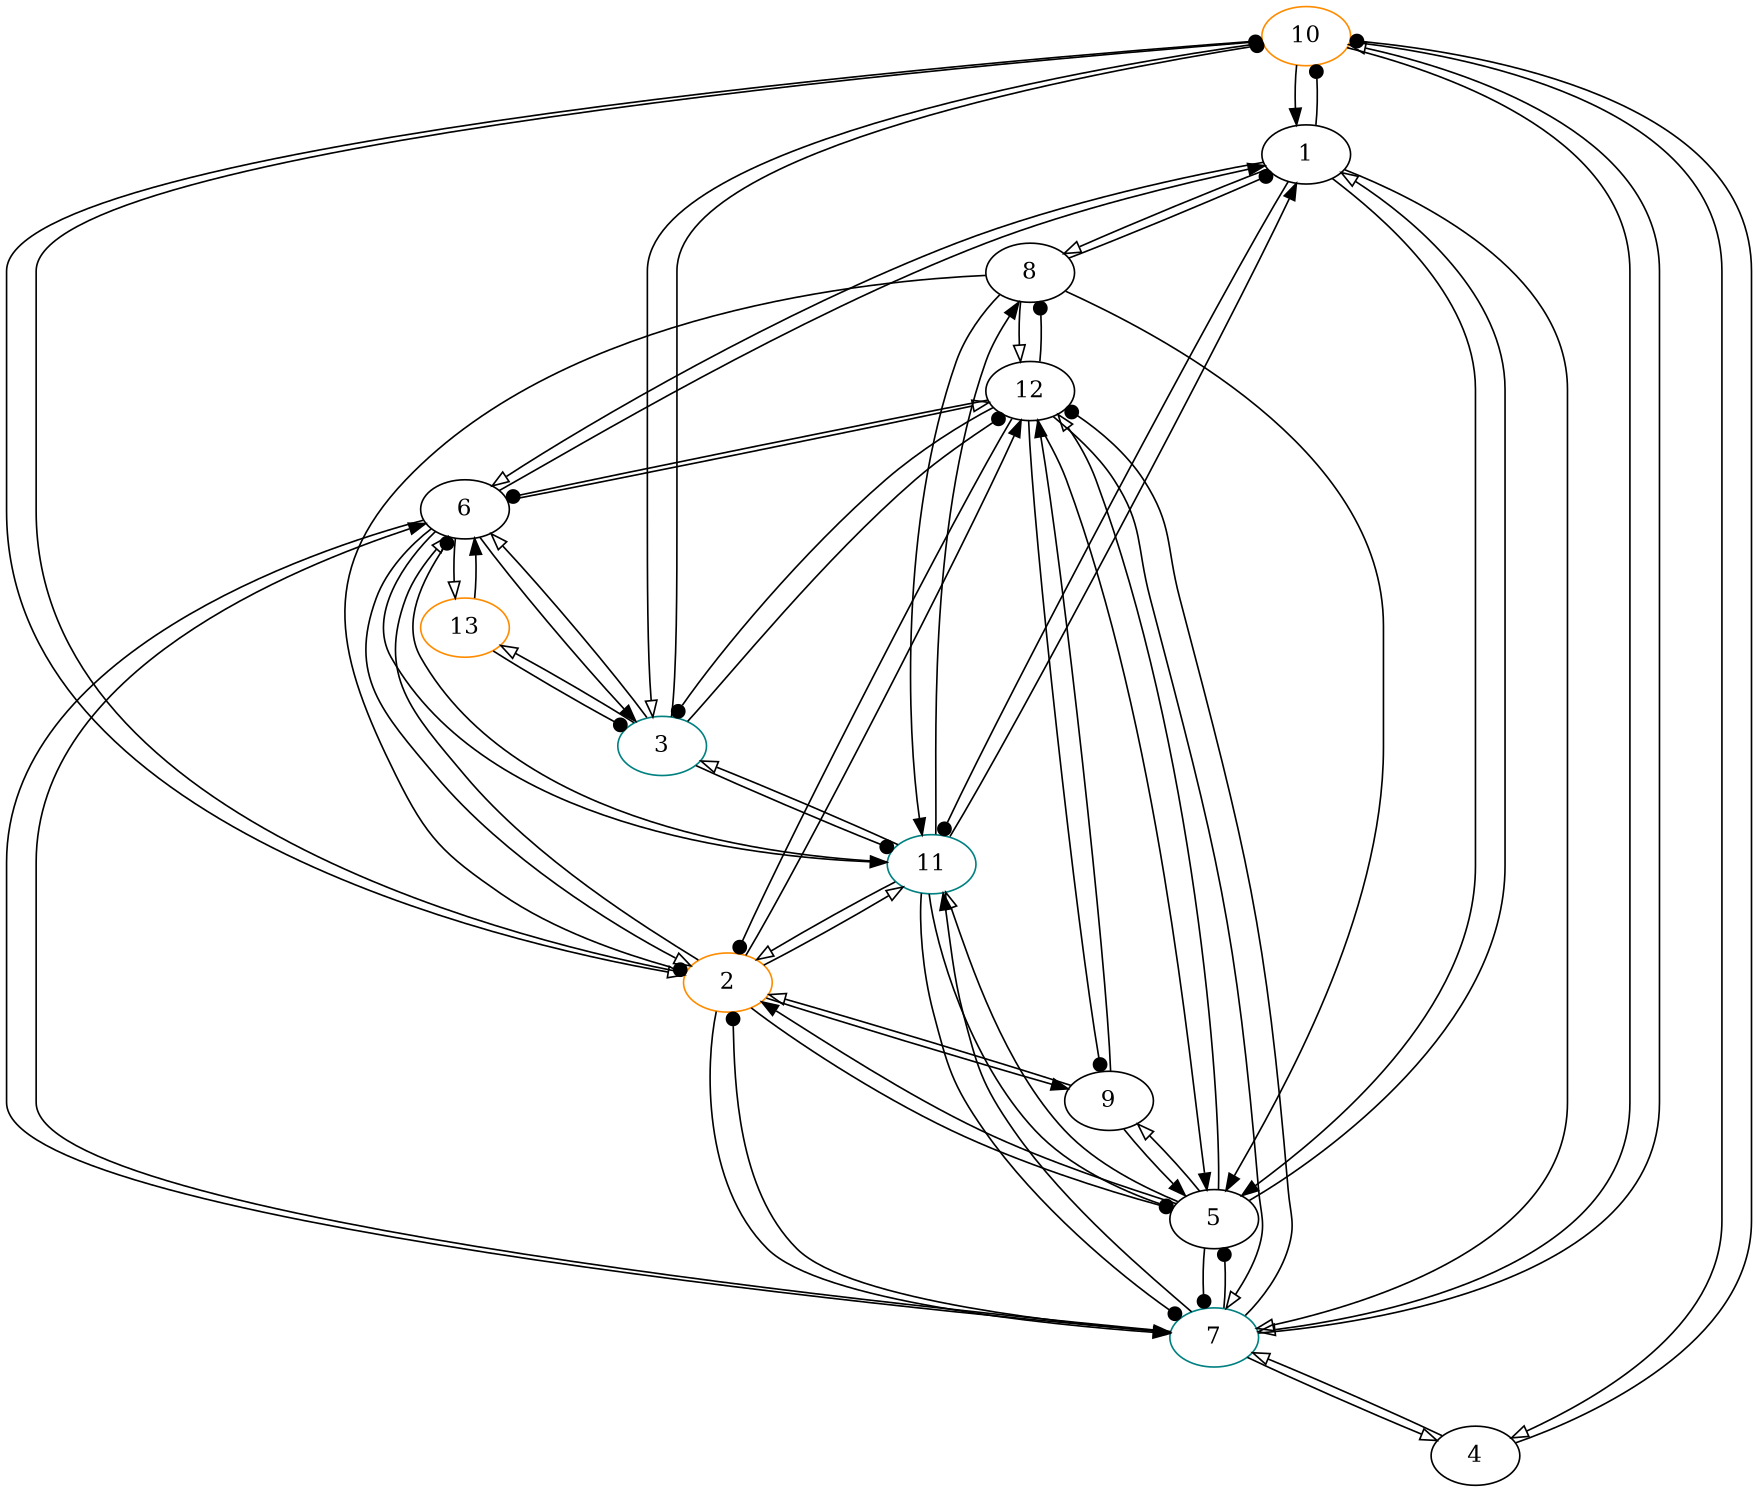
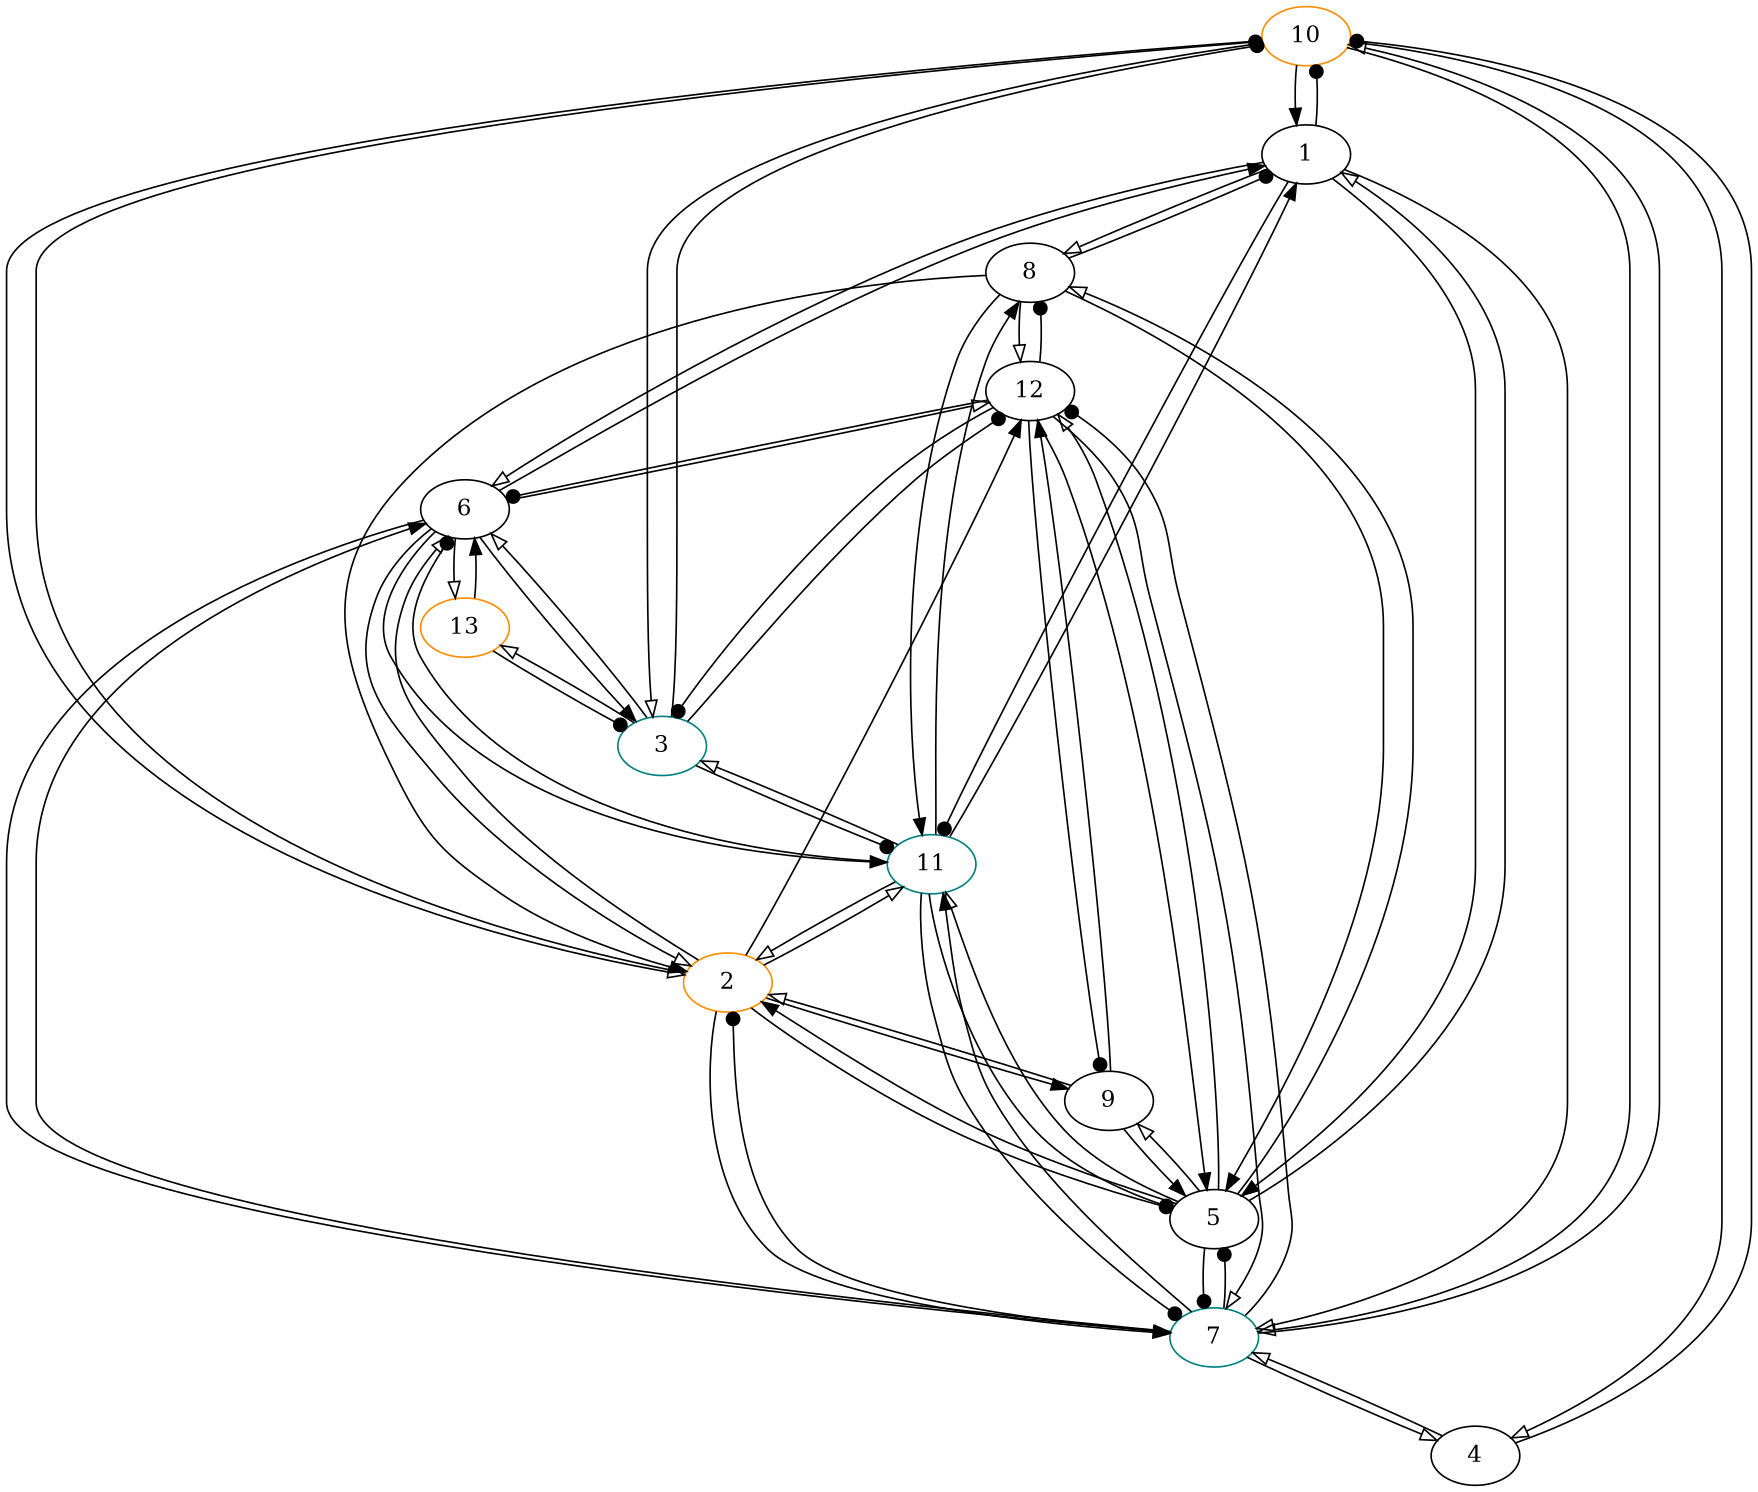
edge "8" -> "2": arrowhead dot -> normal
edge "12" -> "2": removed
edge "5" -> "8": added
